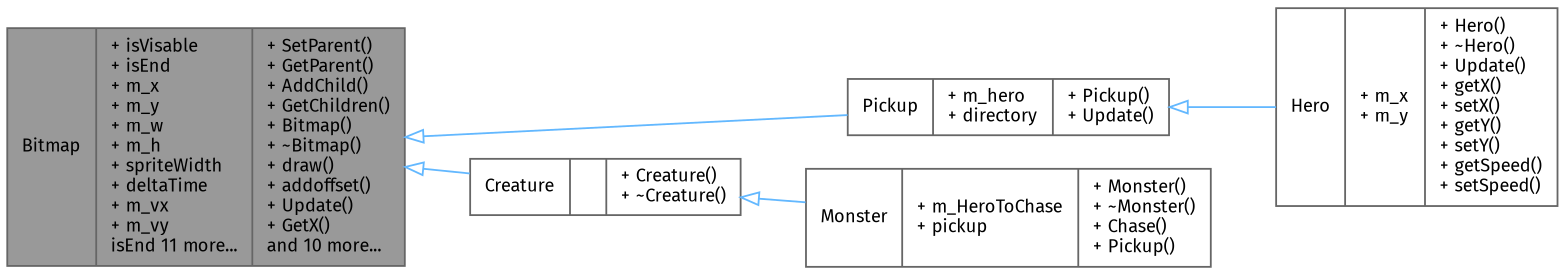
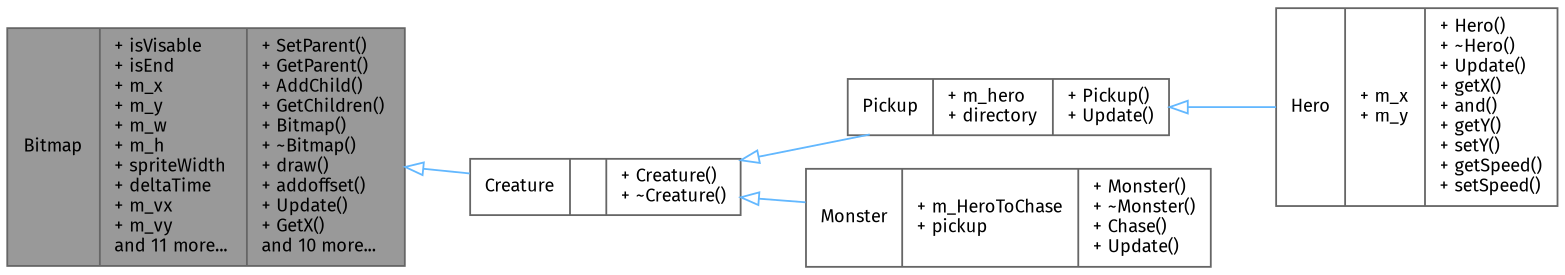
node "Hero": text "+ setX()" -> "+ and()"
edge "Pickup" -> "Bitmap": now "Pickup" -> "Creature"
node "Bitmap": text "isEnd 11 more..." -> "and 11 more..."
node "Monster": text "+ Pickup()" -> "+ Update()"
